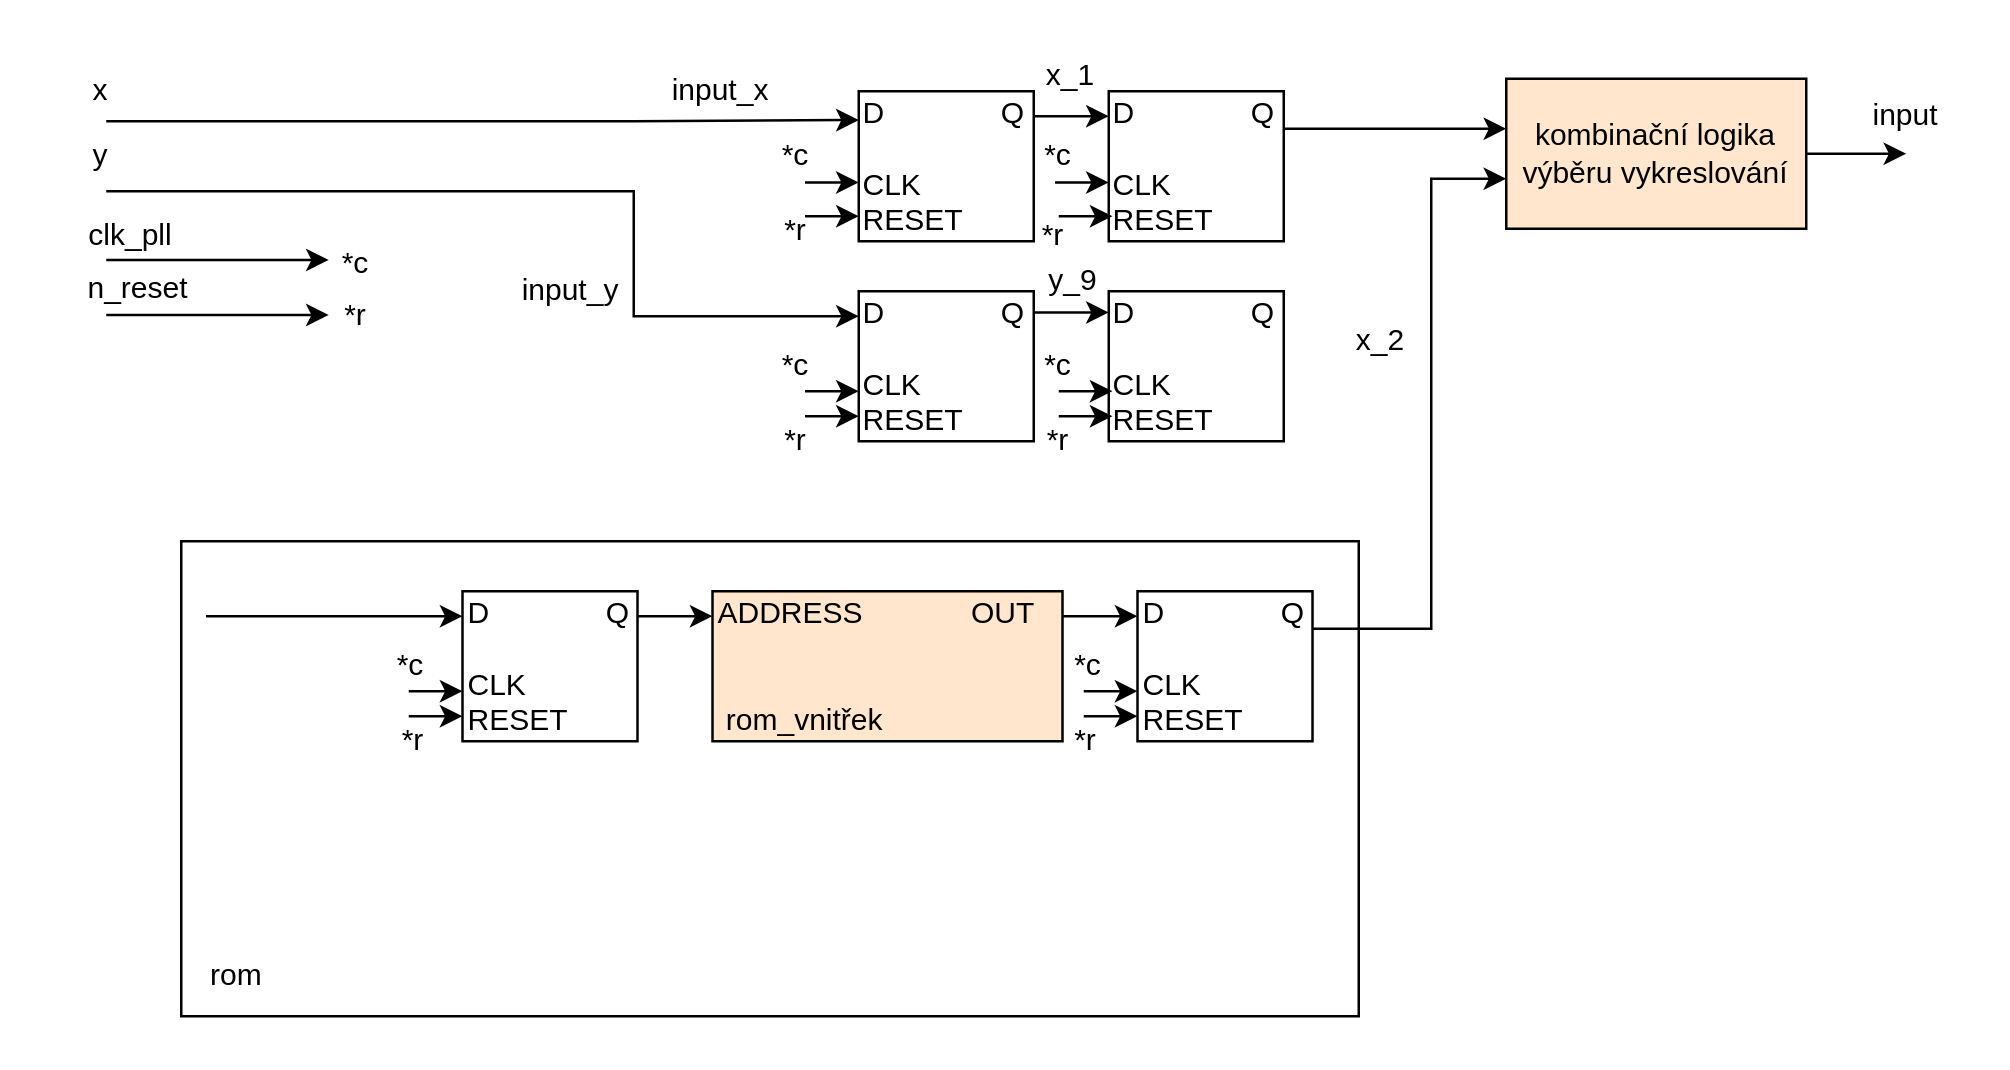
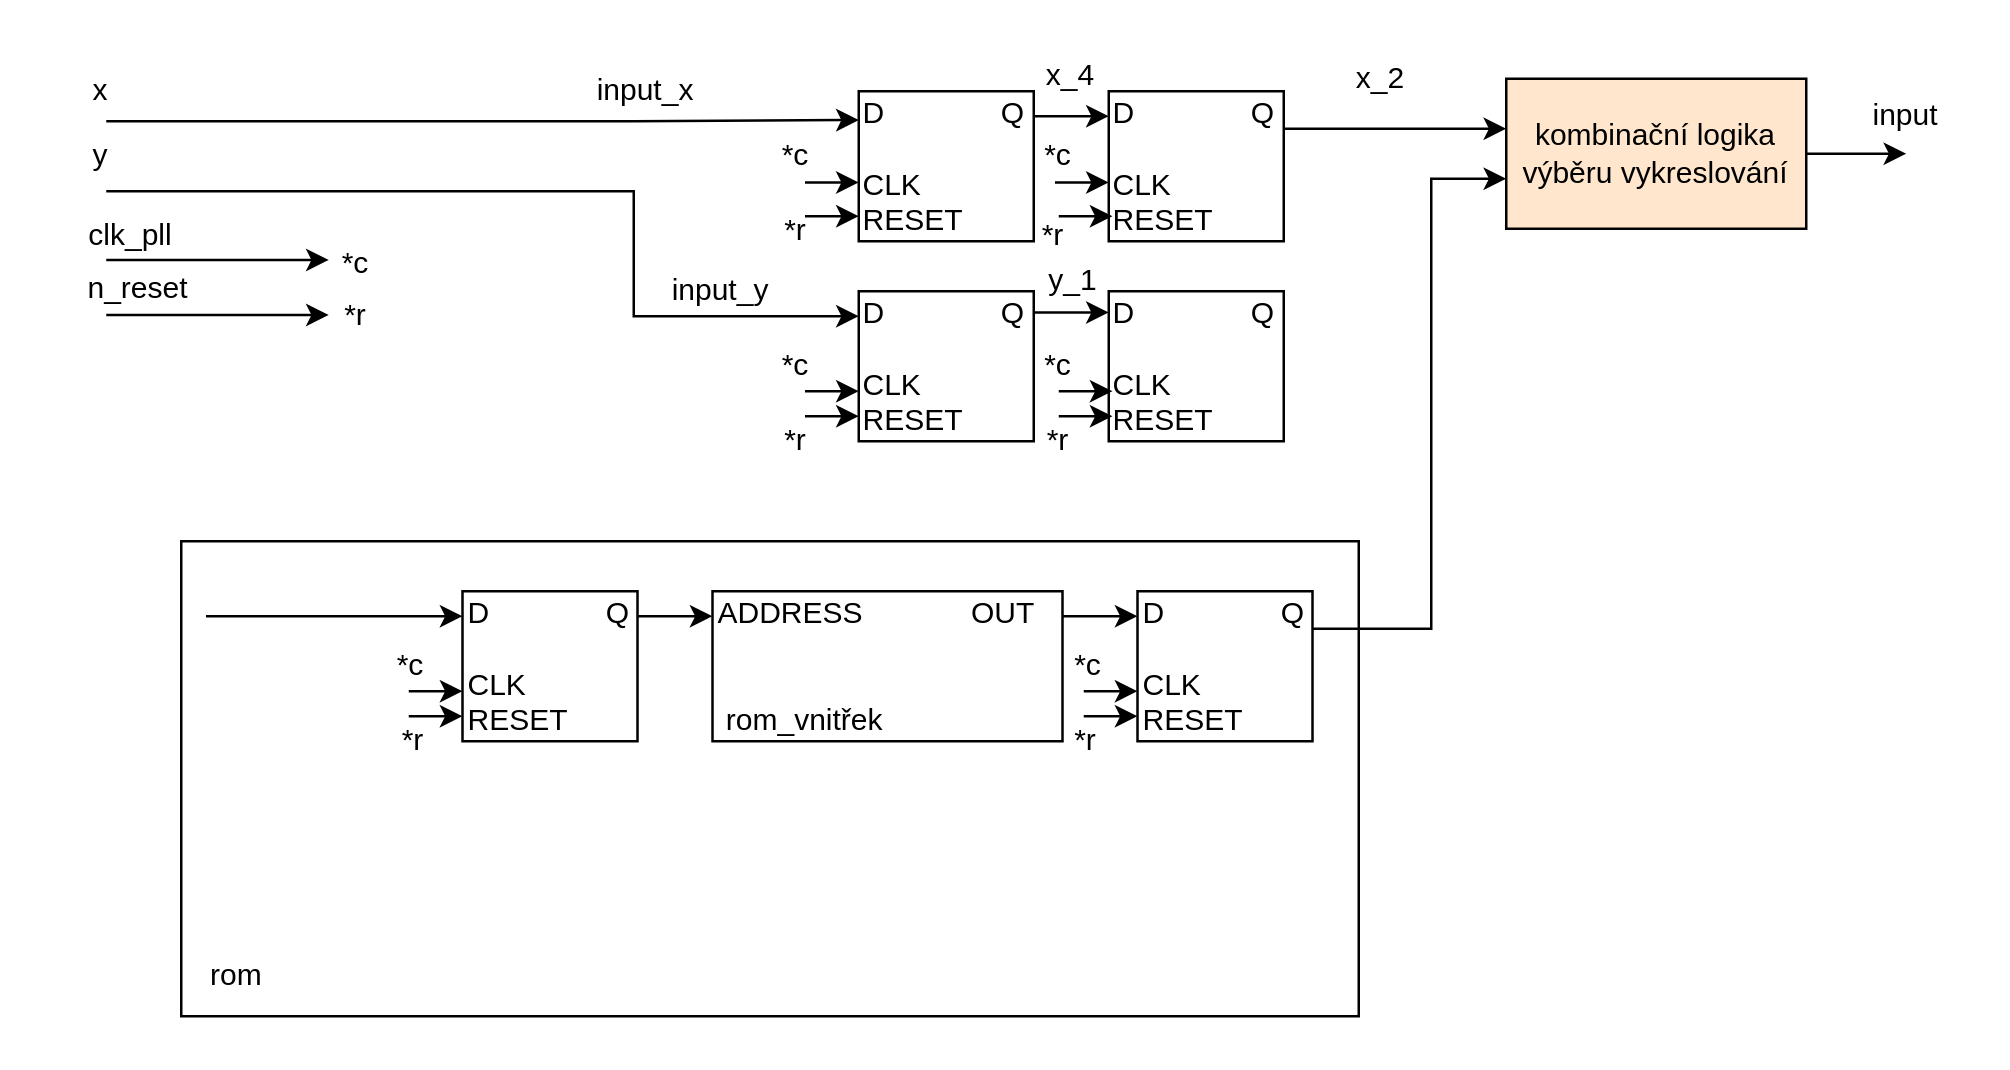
node "x_1": label "x_1" -> "x_4"
node "input_x": moved (721, 91) -> (646, 91)
node "y_9": label "y_9" -> "y_1"
node "input_y": moved (571, 291) -> (721, 291)
node "x_2": moved (1381, 341) -> (1381, 79)
node "ADDRESS OUT rom_vnitřek": fillcolor #ffe6cc -> #ffffff
